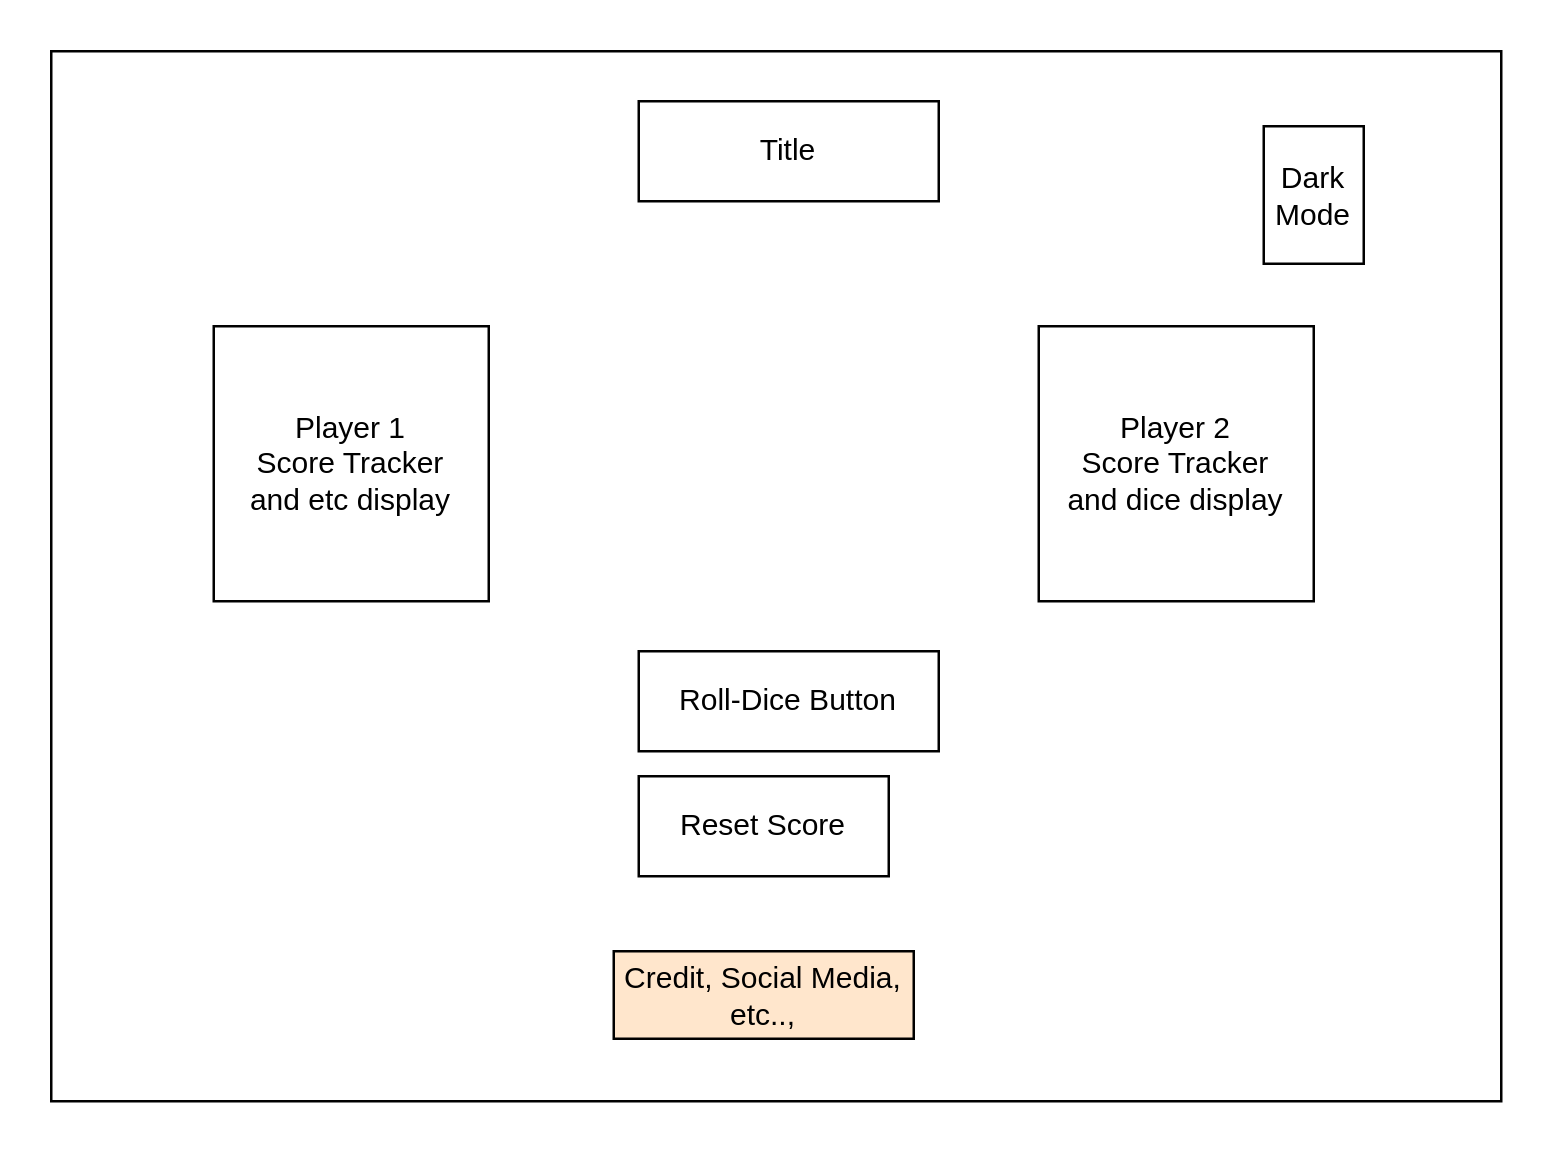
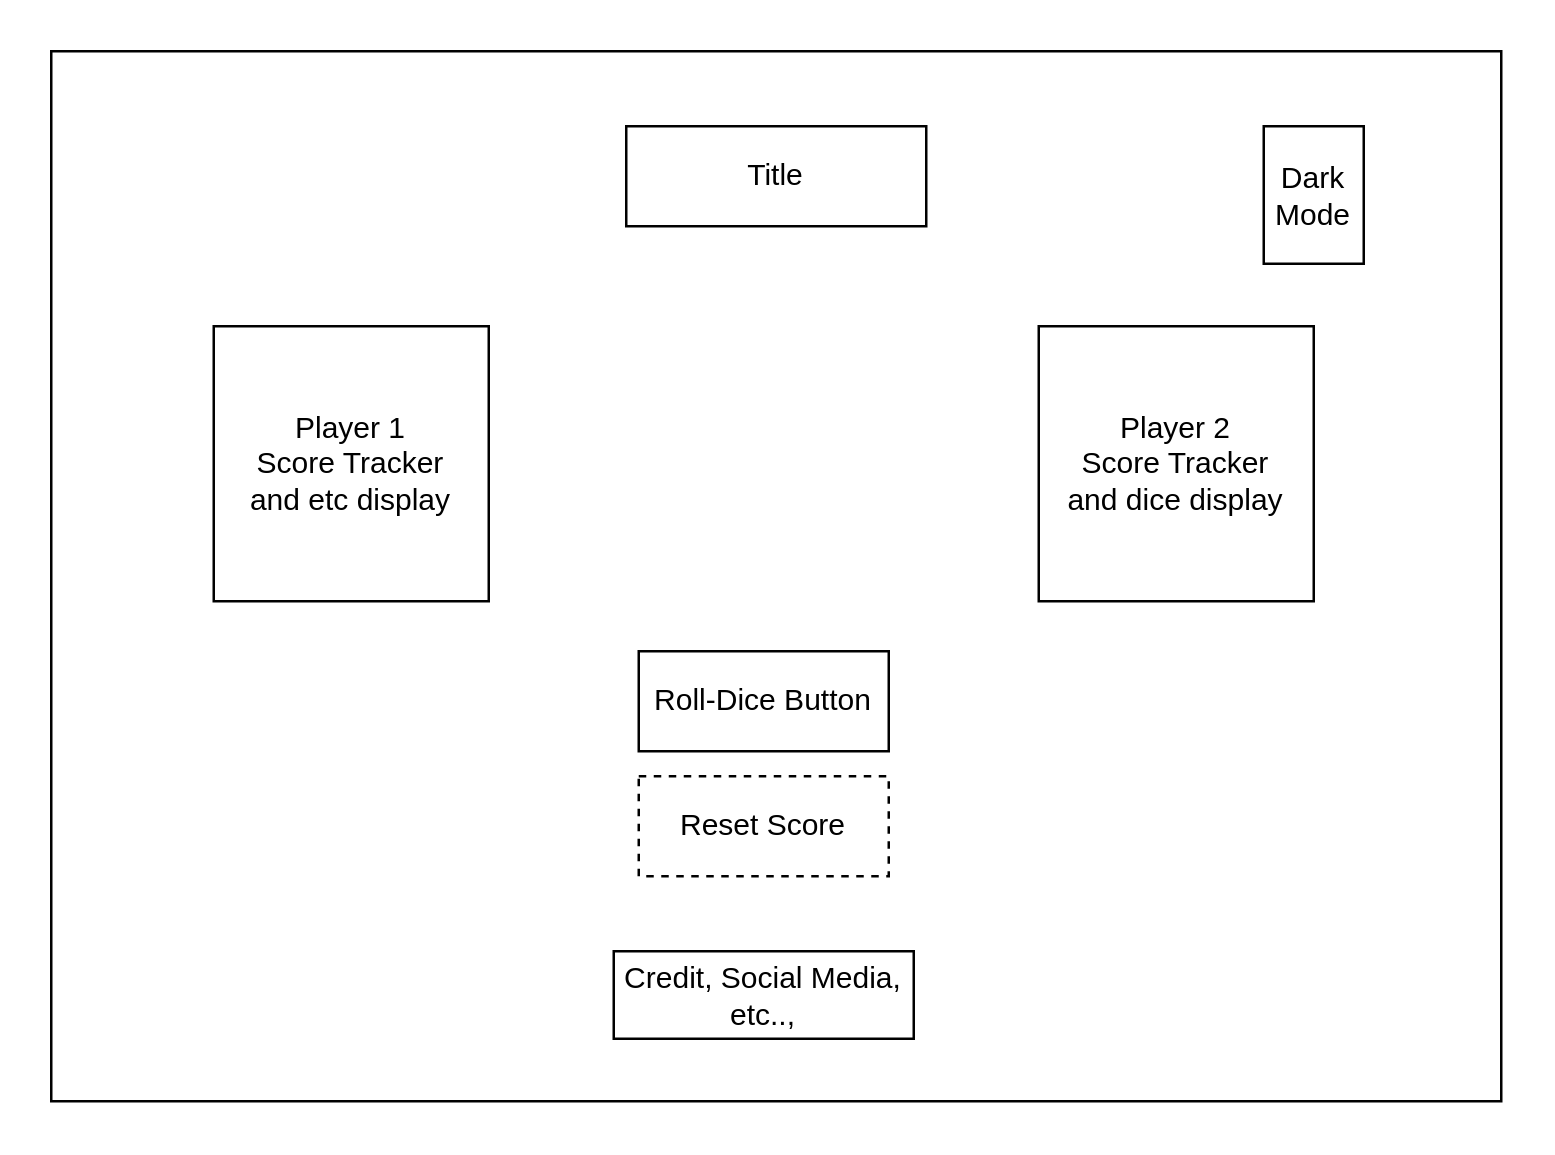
node "Title": moved (789, 151) -> (776, 176)
node "Roll-Dice Button": size 300x100 -> 250x100
node "Reset Score": style solid -> dashed
node "Credit, Social Media, etc..,": fillcolor #ffe6cc -> #ffffff
